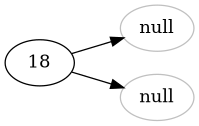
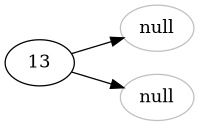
node "18": label "18" -> "13"
